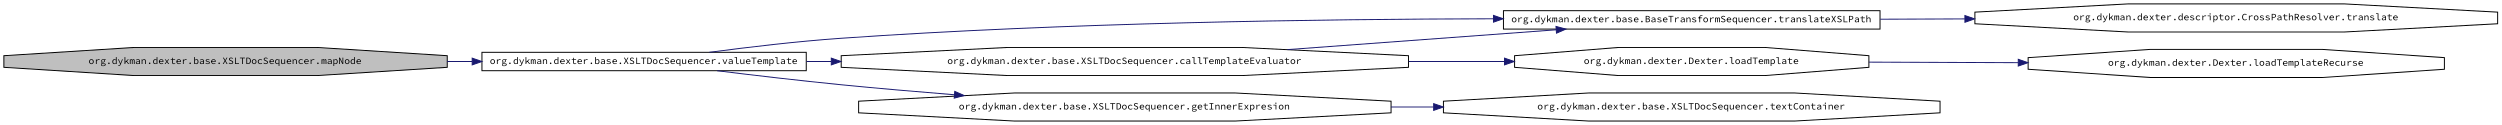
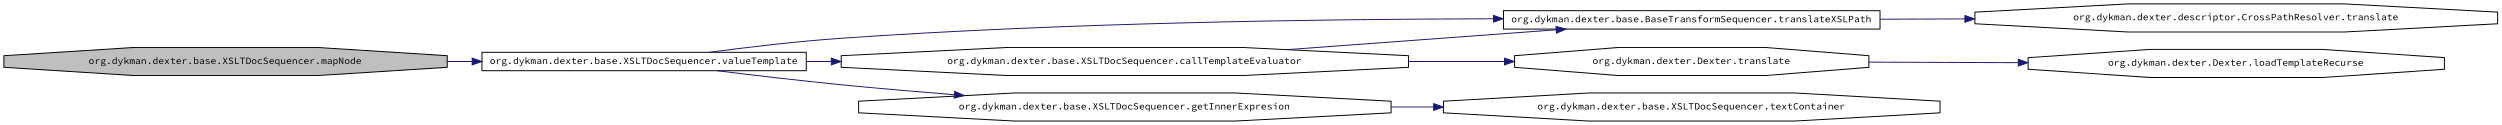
node "org.dykman.dexter.Dexter.loadTemplate": label "org.dykman.dexter.Dexter.loadTemplate" -> "org.dykman.dexter.Dexter.translate"
